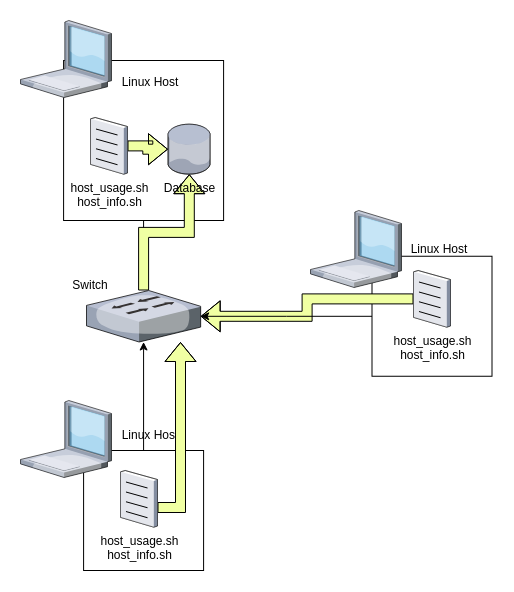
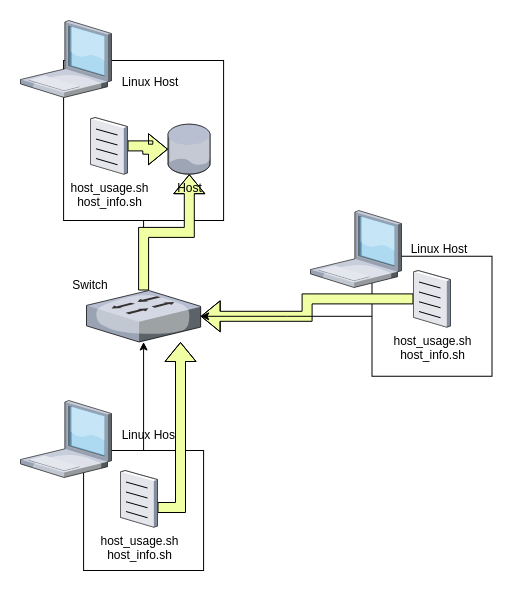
node "Database": label "Database" -> "Host"
